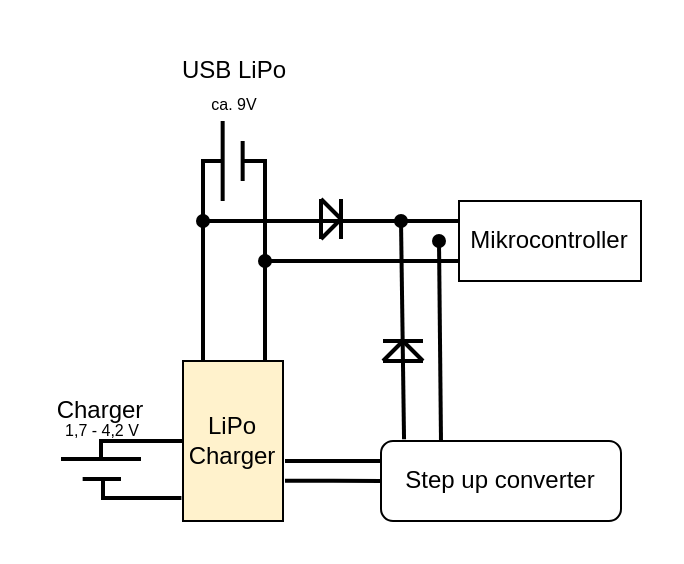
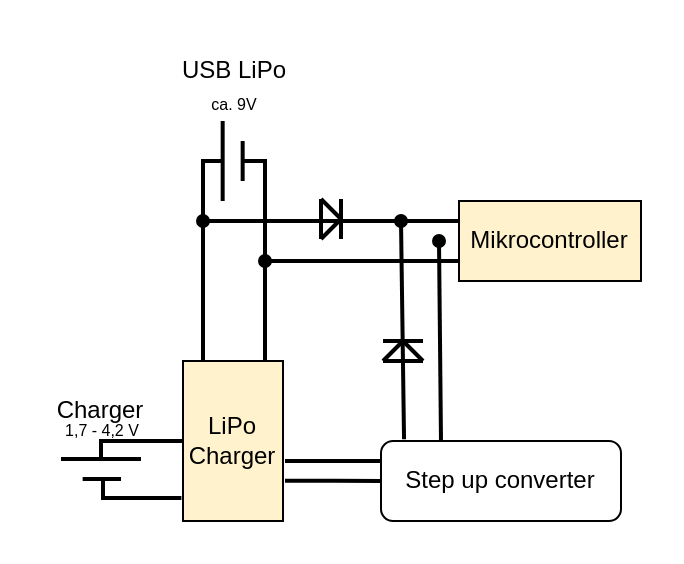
node "Mikrocontroller": fillcolor #ffffff -> #fff2cc
